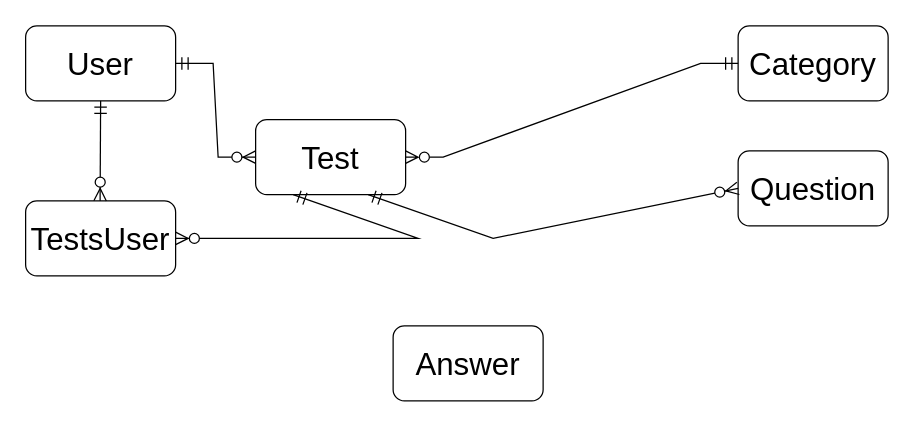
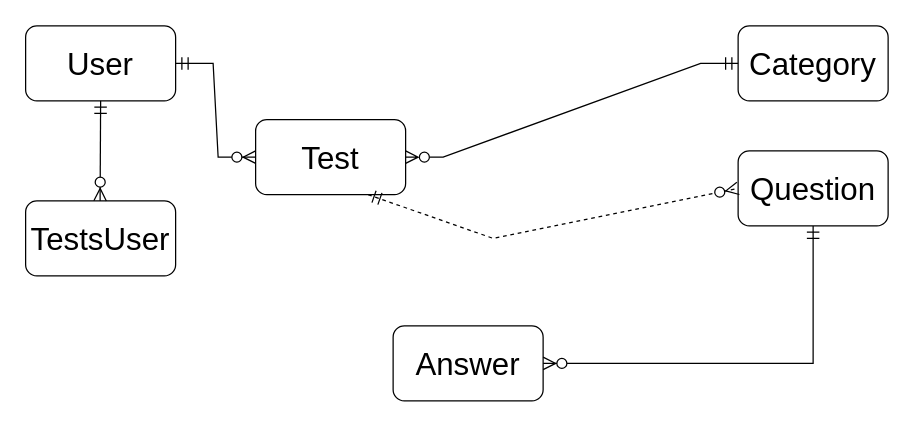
edge "Test" -- "Question": style solid -> dashed
edge "Test" -- "TestsUser": removed
edge "Question" -- "Answer": added
